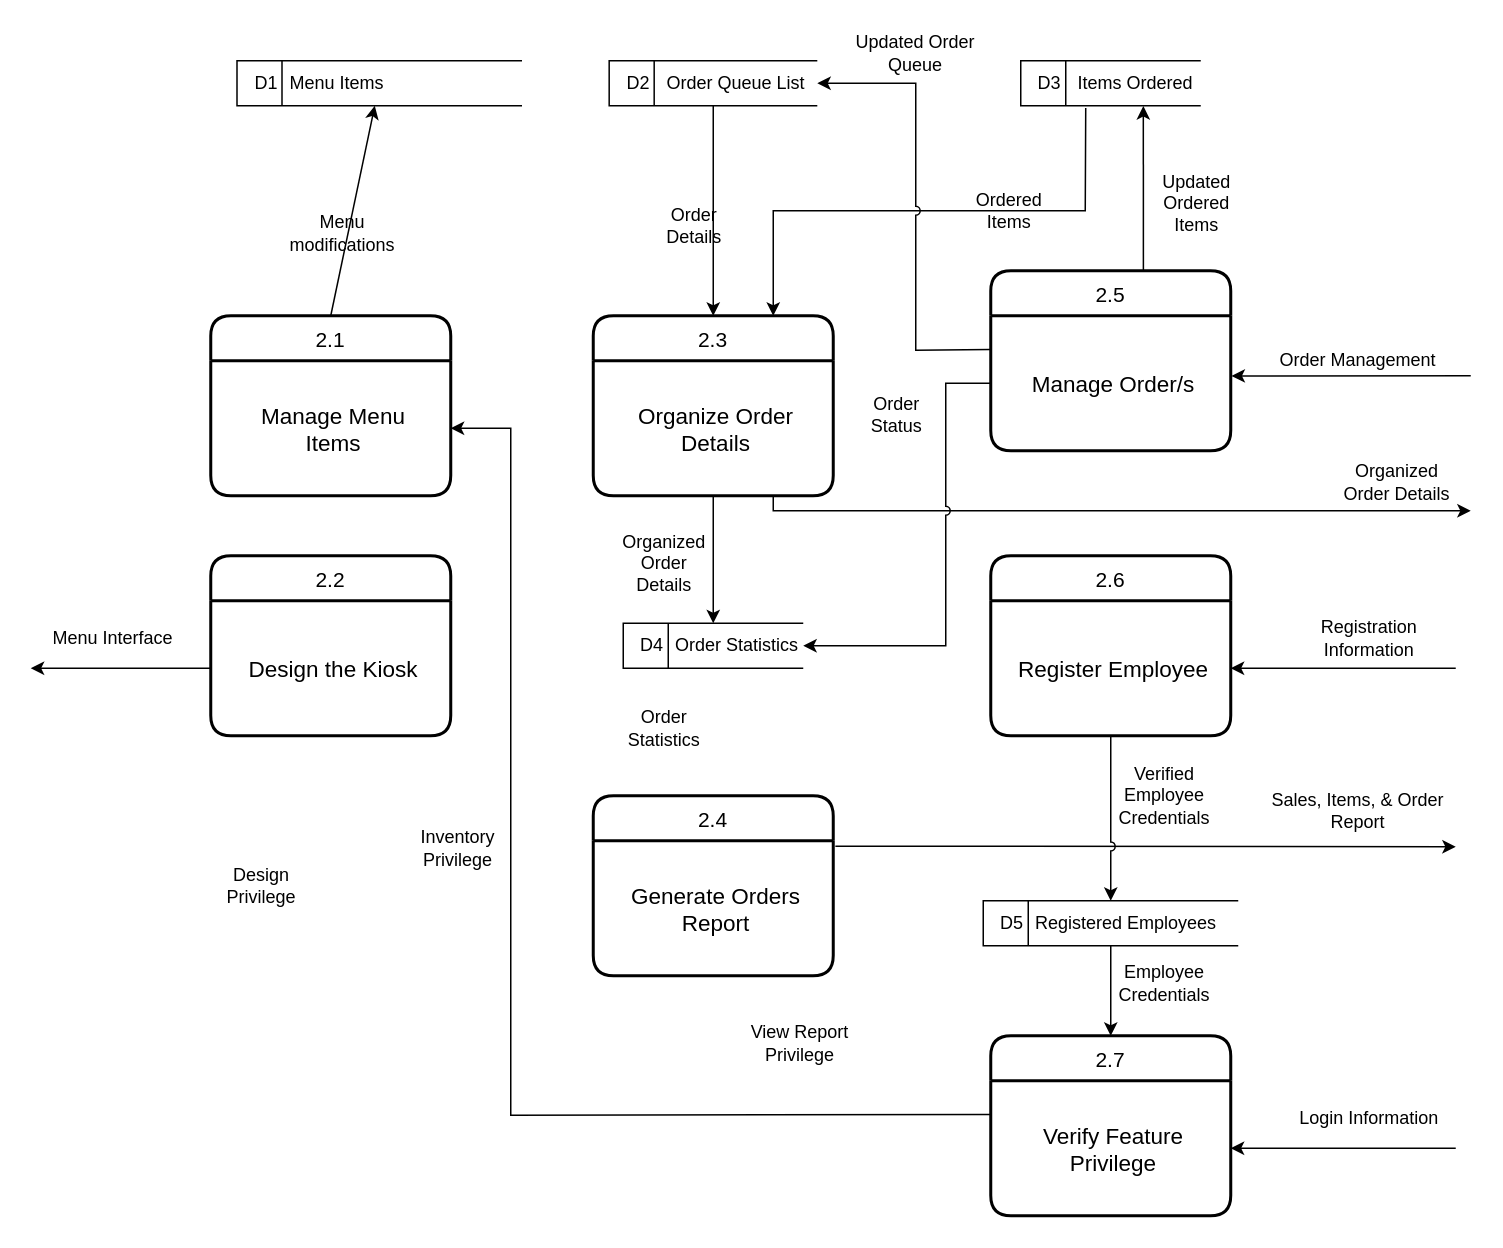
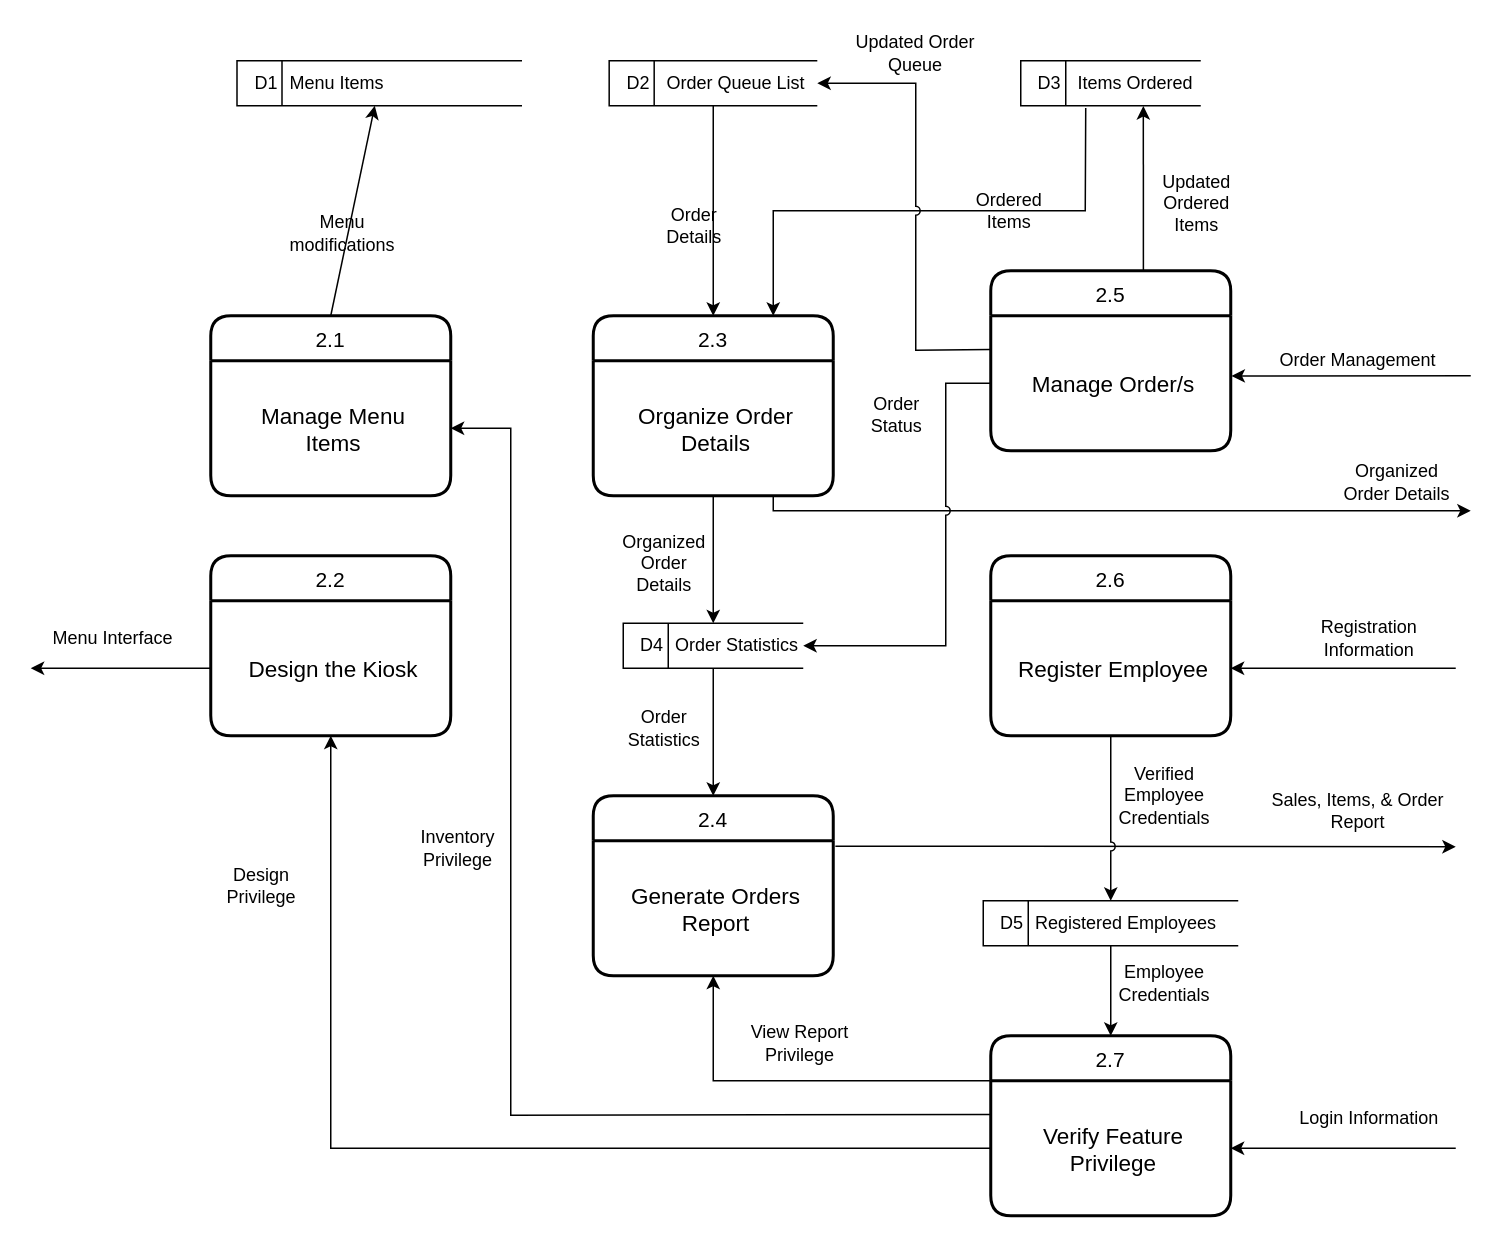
edge "D4 Order Statistics" -> "2.4": added
edge "Verify Feature Privilege" -> "Generate Orders Report": added
edge "Verify Feature Privilege" -> "Design the Kiosk": added
